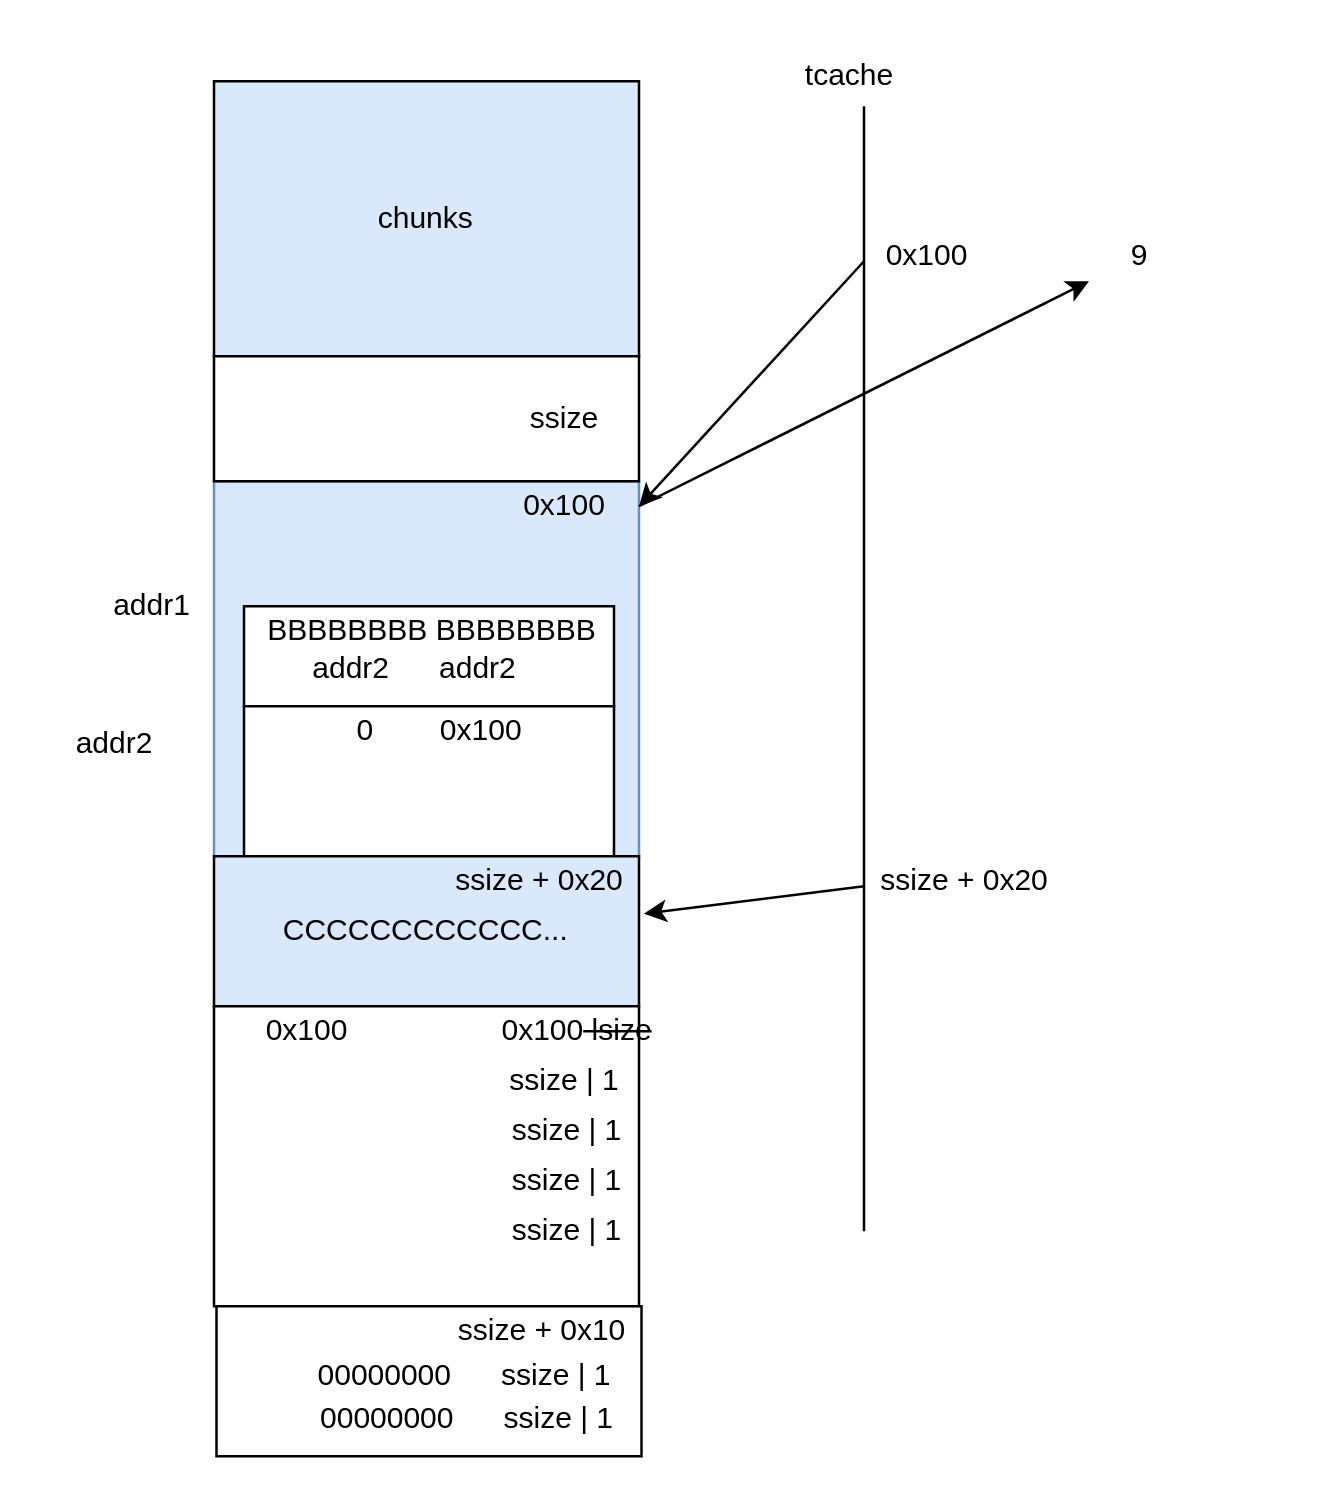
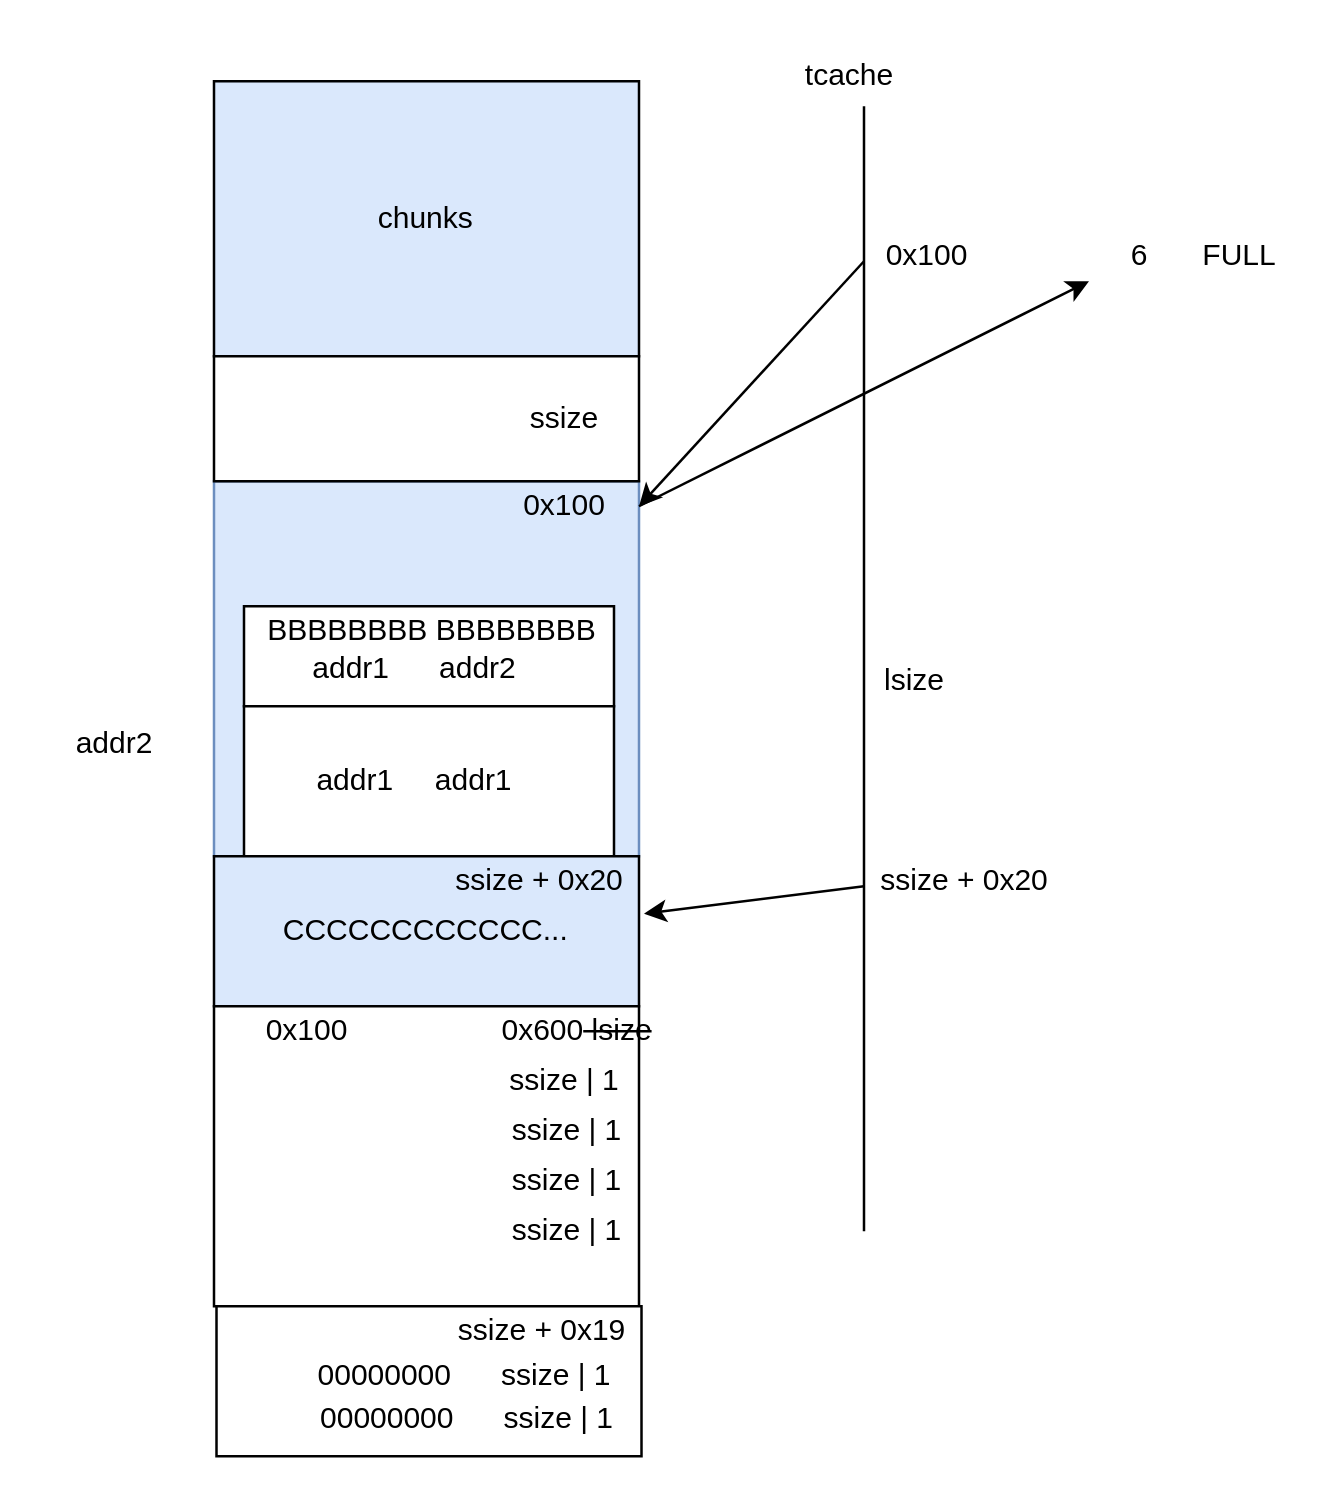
node "9": label "9" -> "6"
node "FULL": added
node "addr1": removed
node "addr2 addr2": label "addr2 addr2" -> "addr1 addr2"
node "lsize": added
node "0 0x100": removed
node "addr1 addr1": added
node "0x100 lsize": label "0x100 lsize" -> "0x600 lsize"
node "ssize + 0x10": label "ssize + 0x10" -> "ssize + 0x19"
